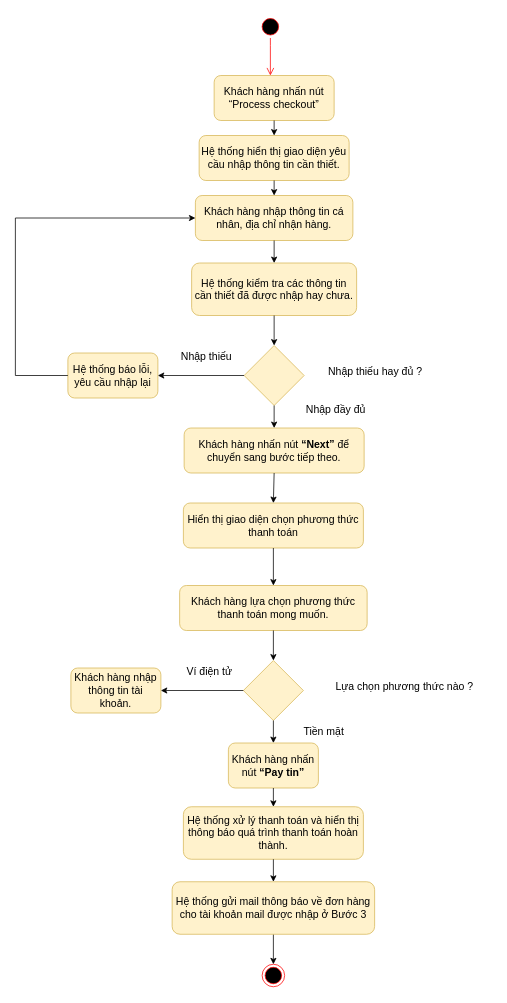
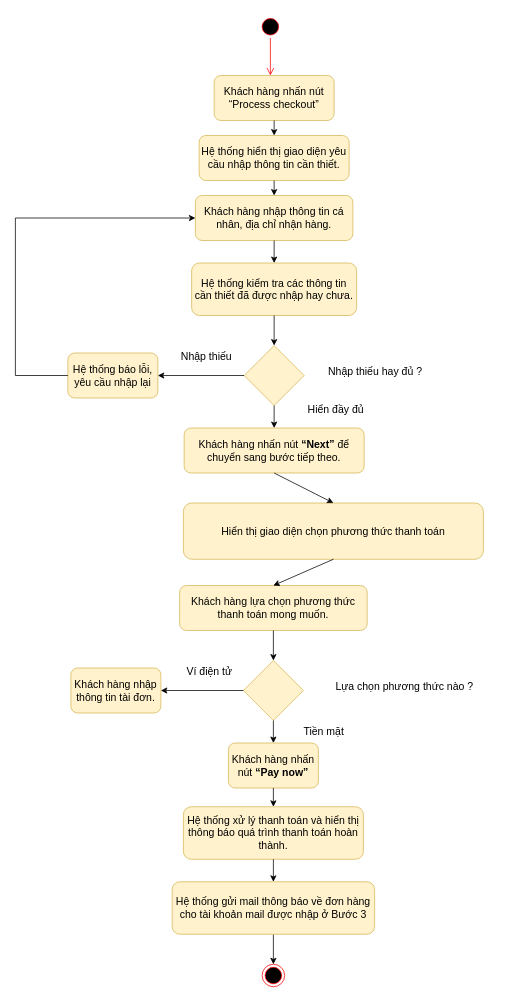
node "Nhập đầy đủ": label "Nhập đầy đủ" -> "Hiển đầy đủ"
node "Hiển thị giao diện chọn phương thức thanh toán": size 180x45 -> 300x56
node "Khách hàng nhập thông tin tài khoản.": label "Khách hàng nhập thông tin tài khoản." -> "Khách hàng nhập thông tin tài đơn."
node "Khách hàng nhấn nút “Pay tin”": label "Khách hàng nhấn nút “Pay tin”" -> "Khách hàng nhấn nút “Pay now”"
